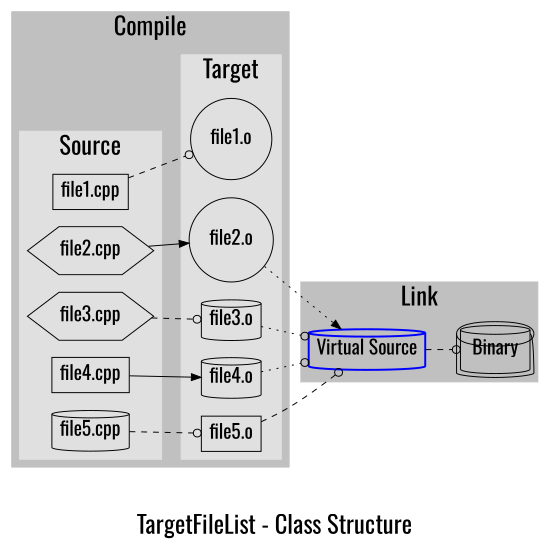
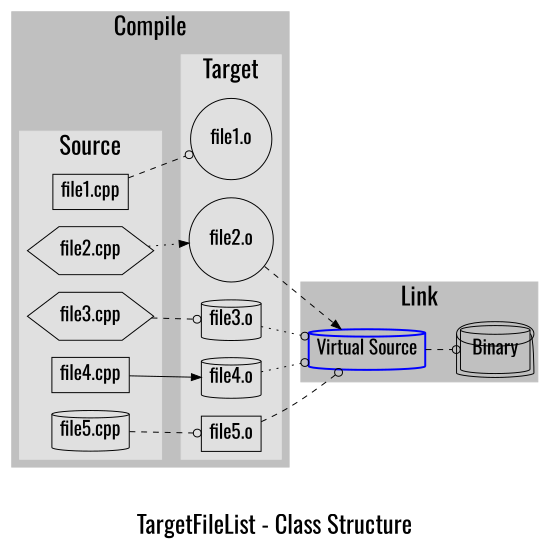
edge "file2.cpp" -> "file2.o": style solid -> dotted
edge "file2.o" -> "Virtual Source": style dotted -> dashed
